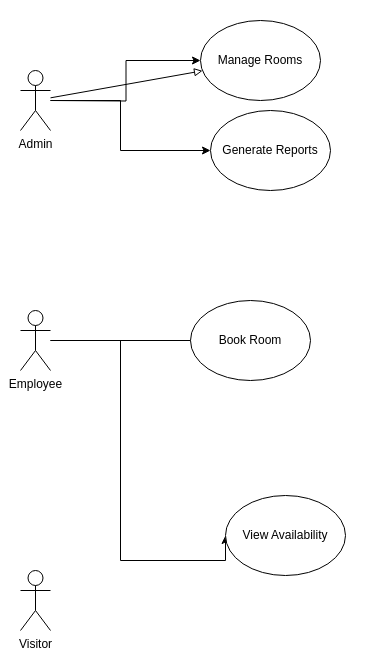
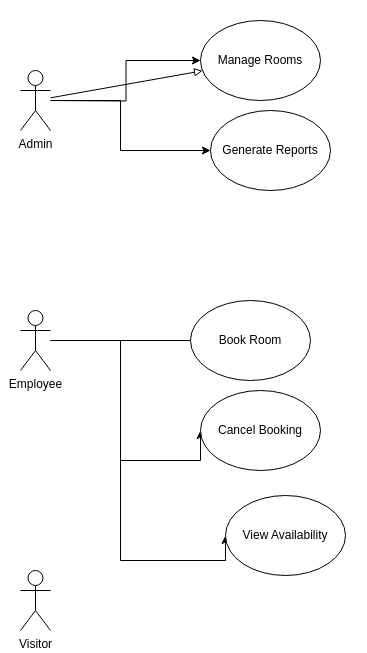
node "Cancel Booking": added
edge "Employee" -> "Cancel Booking": added
